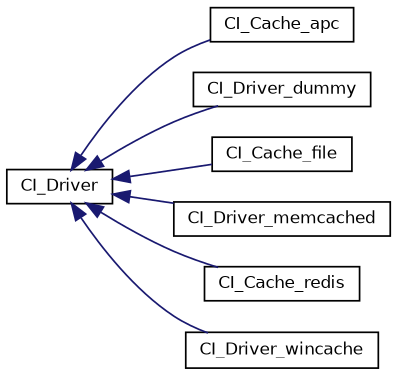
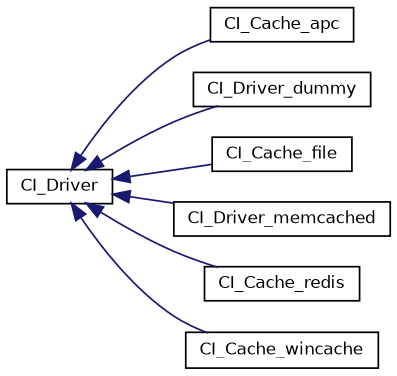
node "CI_Driver_wincache": label "CI_Driver_wincache" -> "CI_Cache_wincache"
